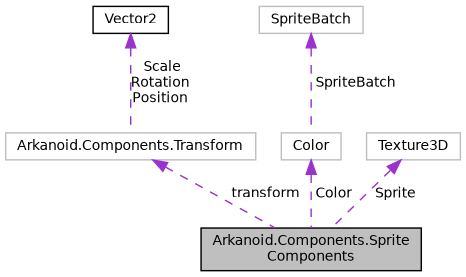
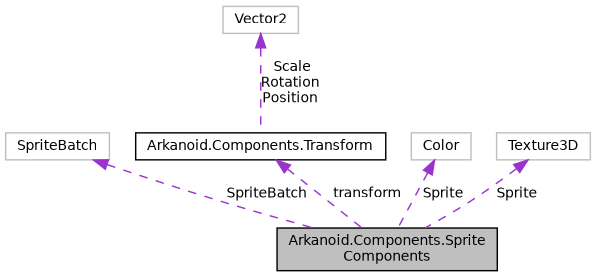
node "Vector2": color black -> grey75
edge "Color" -> "SpriteBatch": now "Arkanoid.Components.Sprite Components" -> "SpriteBatch"
node "Arkanoid.Components.Transform": color grey75 -> black
edge "Arkanoid.Components.Sprite Components" -> "Color": label " Color" -> " Sprite"
